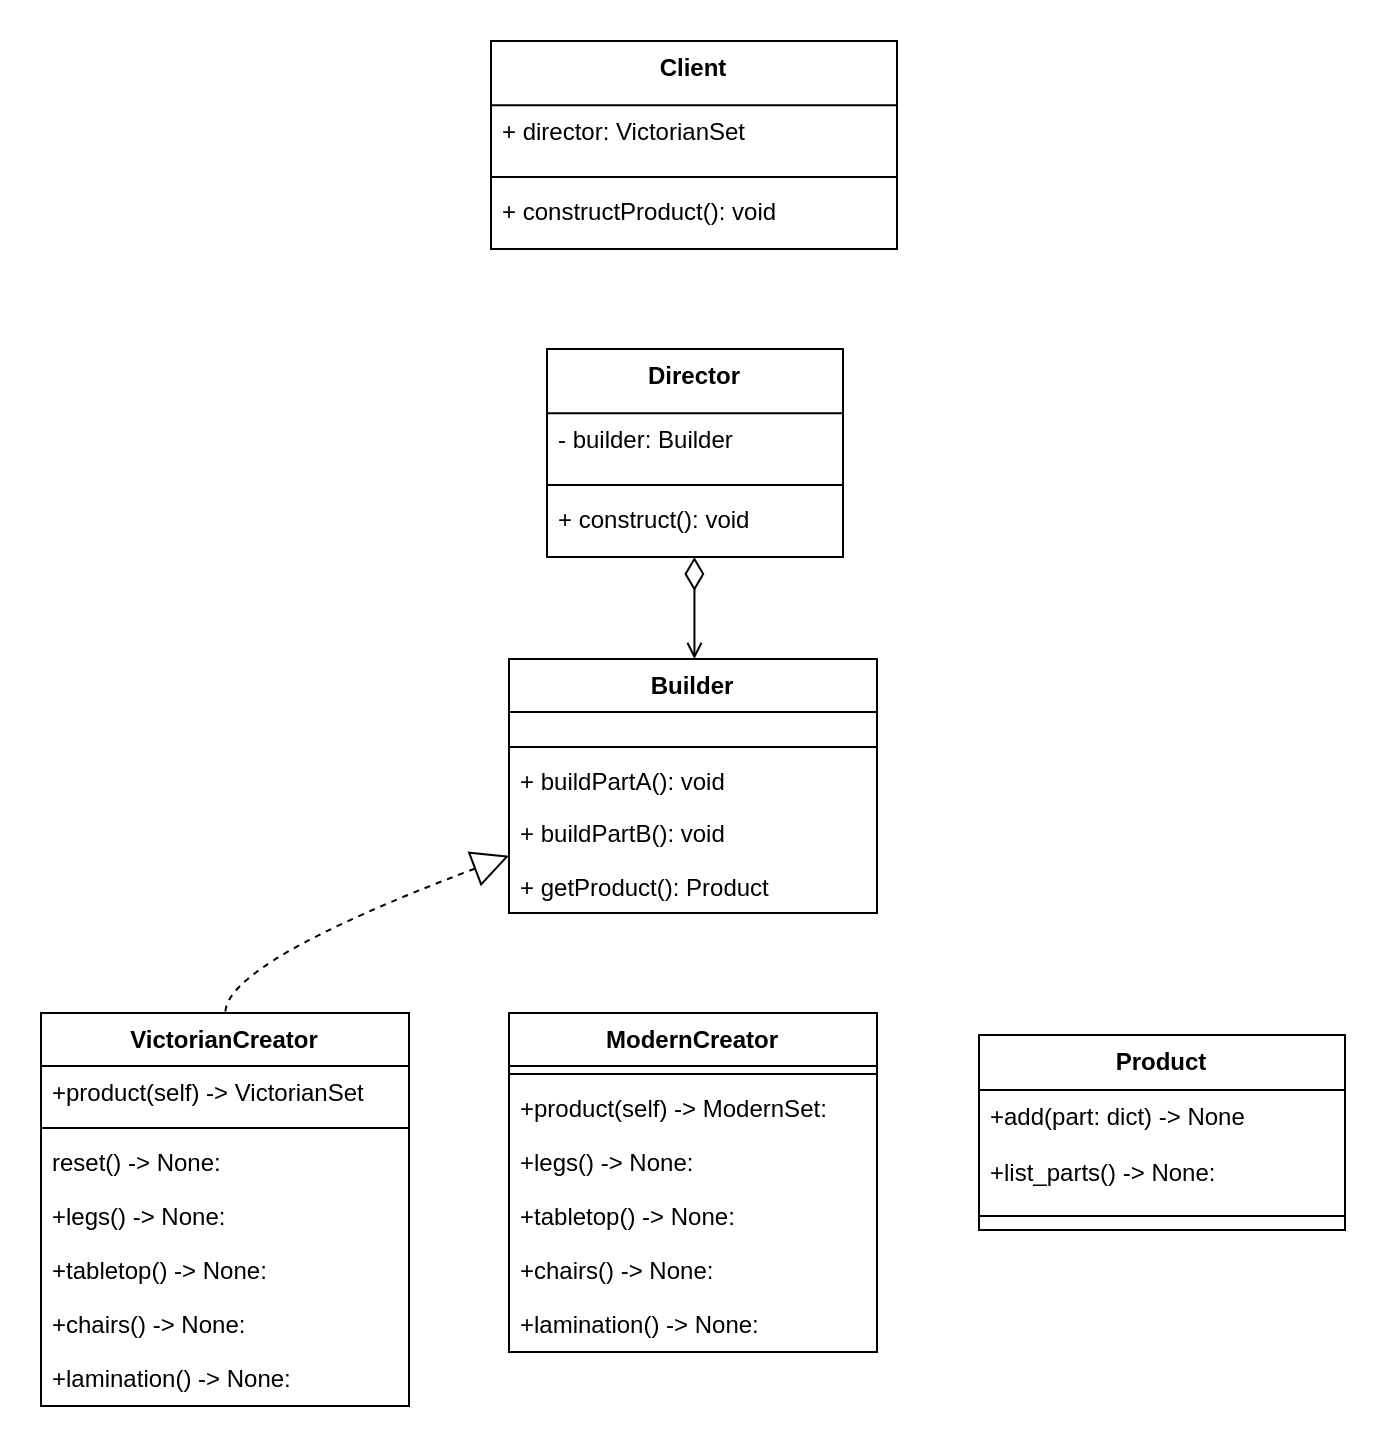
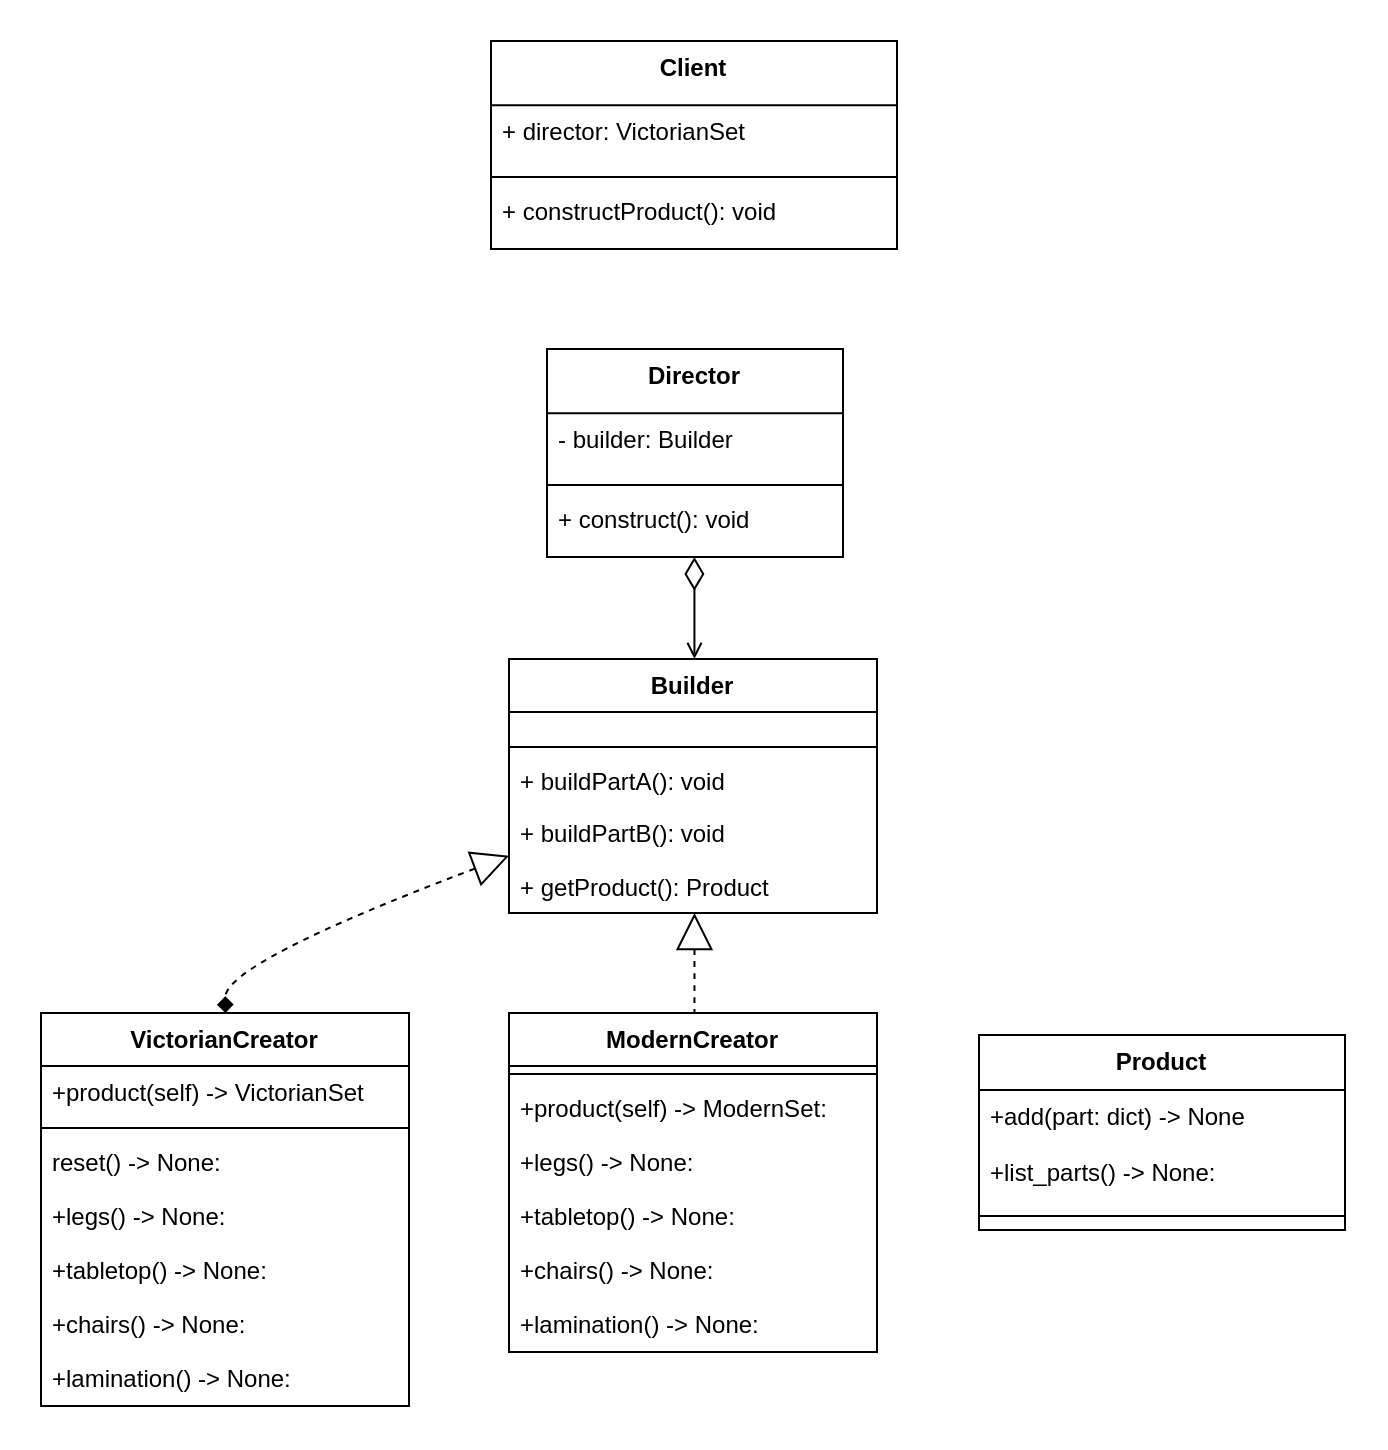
edge "VictorianCreator" -> "Builder": arrowhead none -> diamond
edge "ModernCreator" -> "Builder": added
